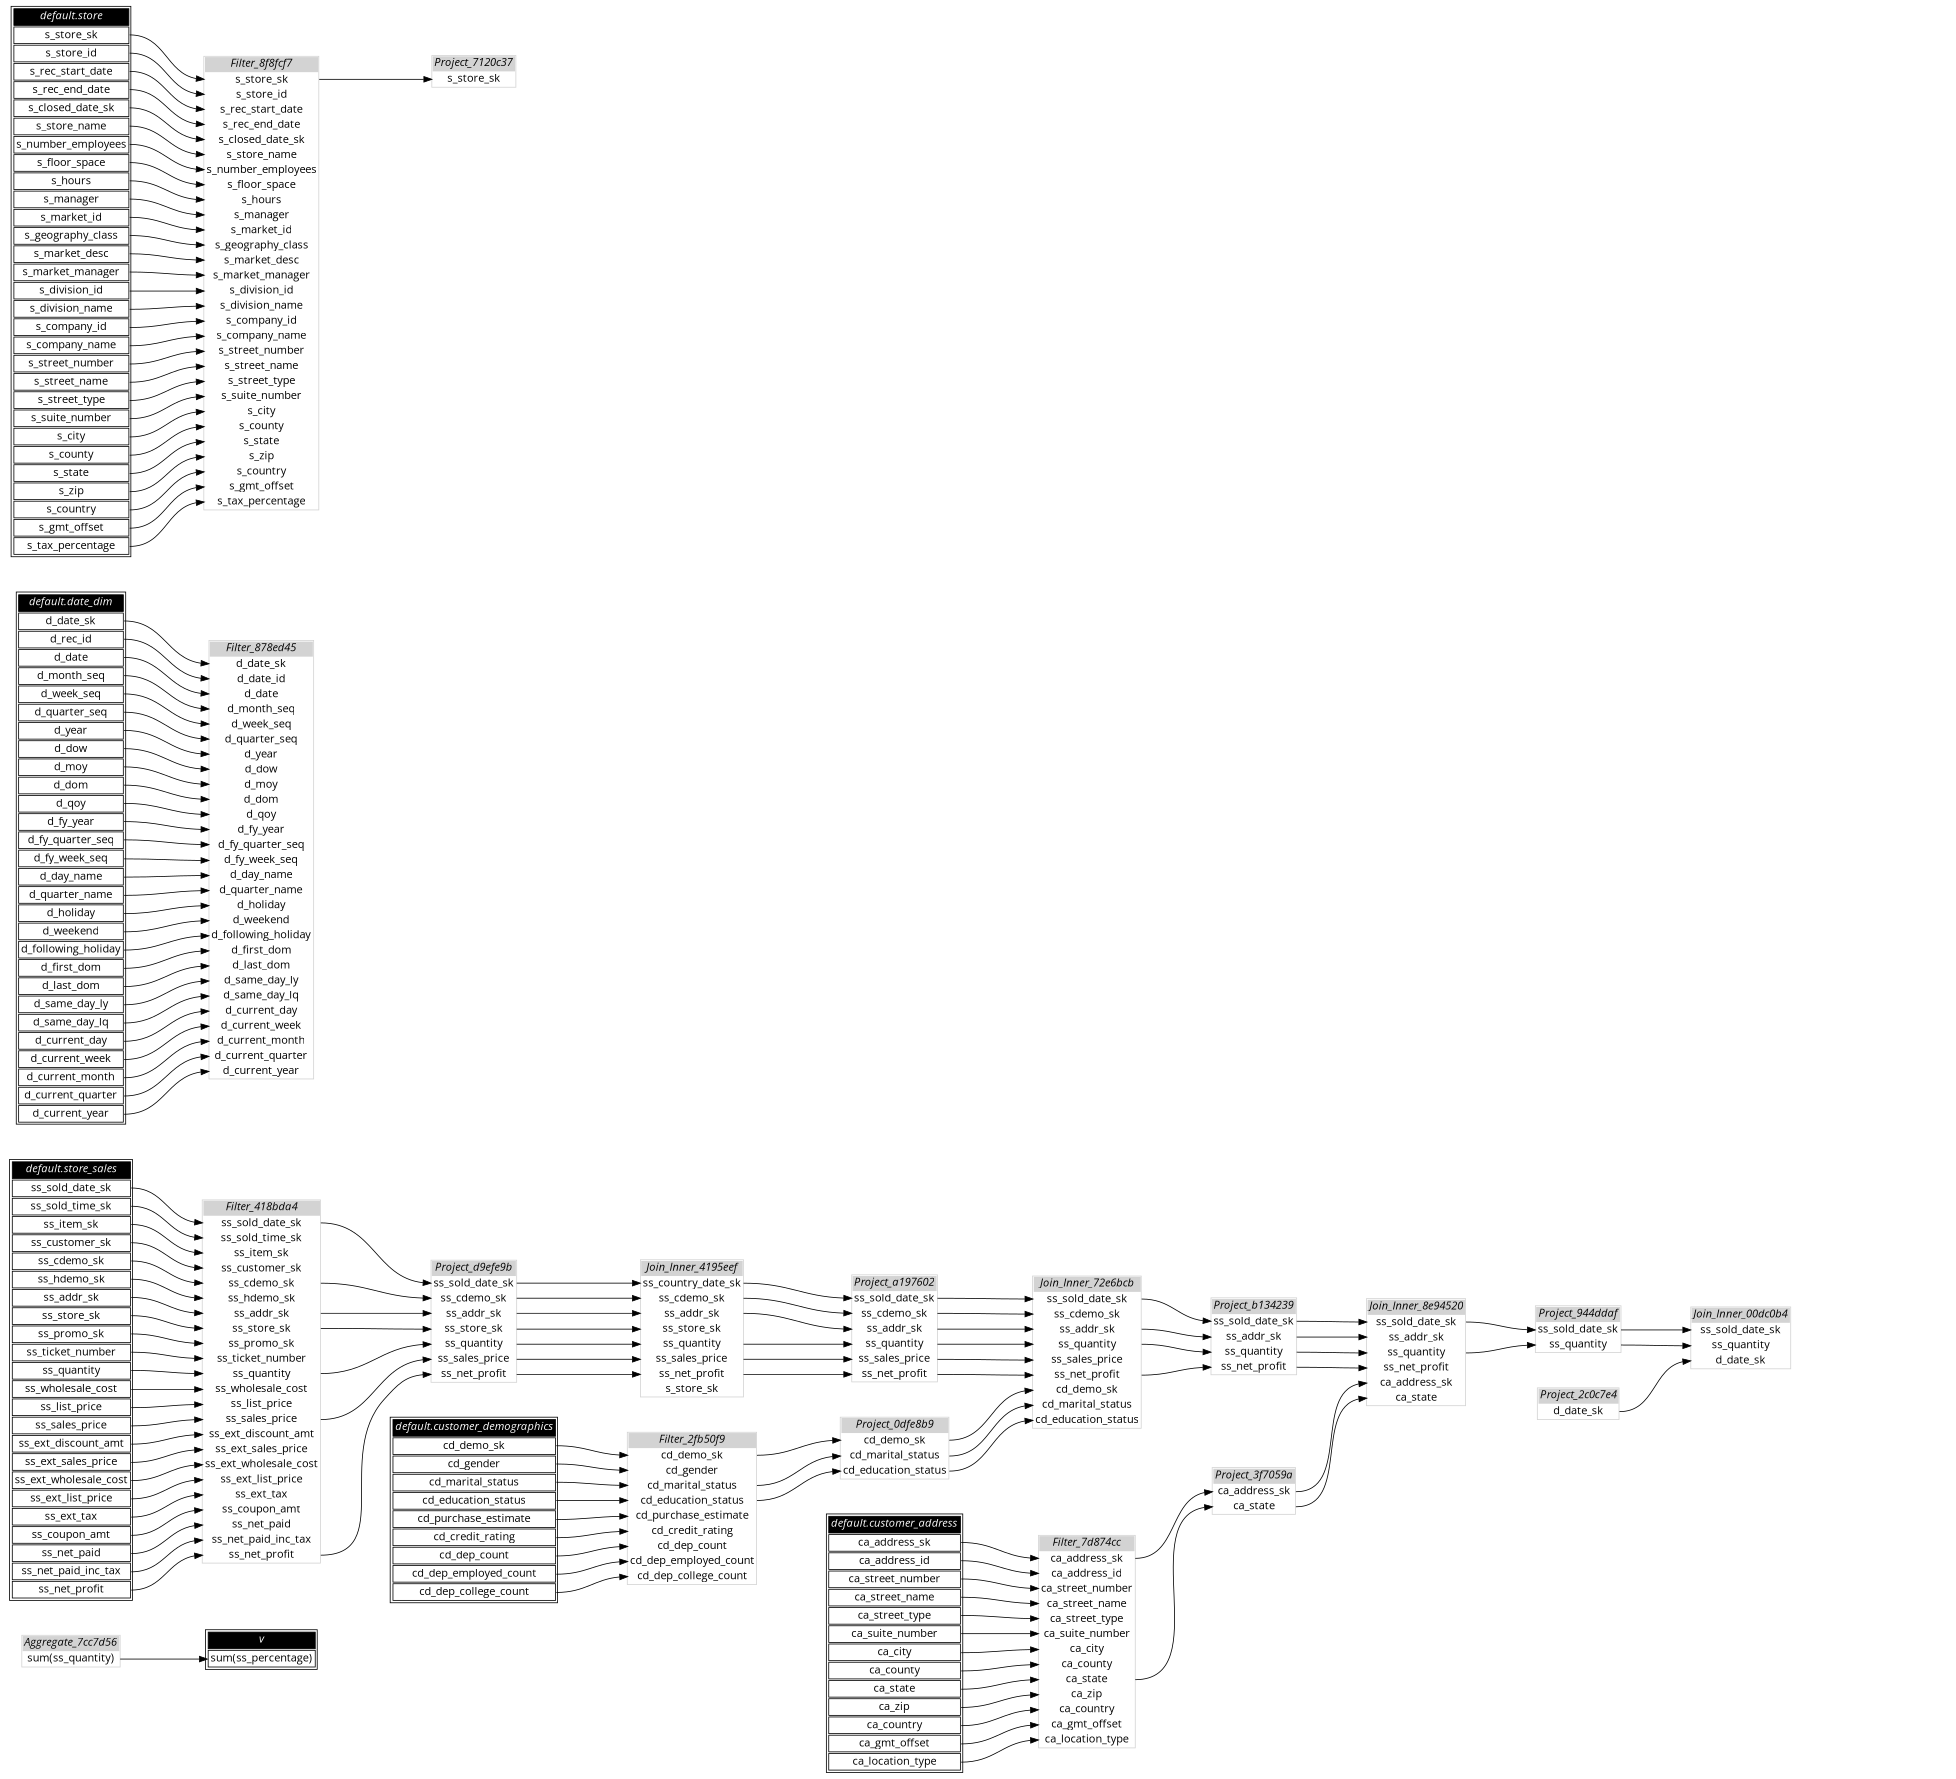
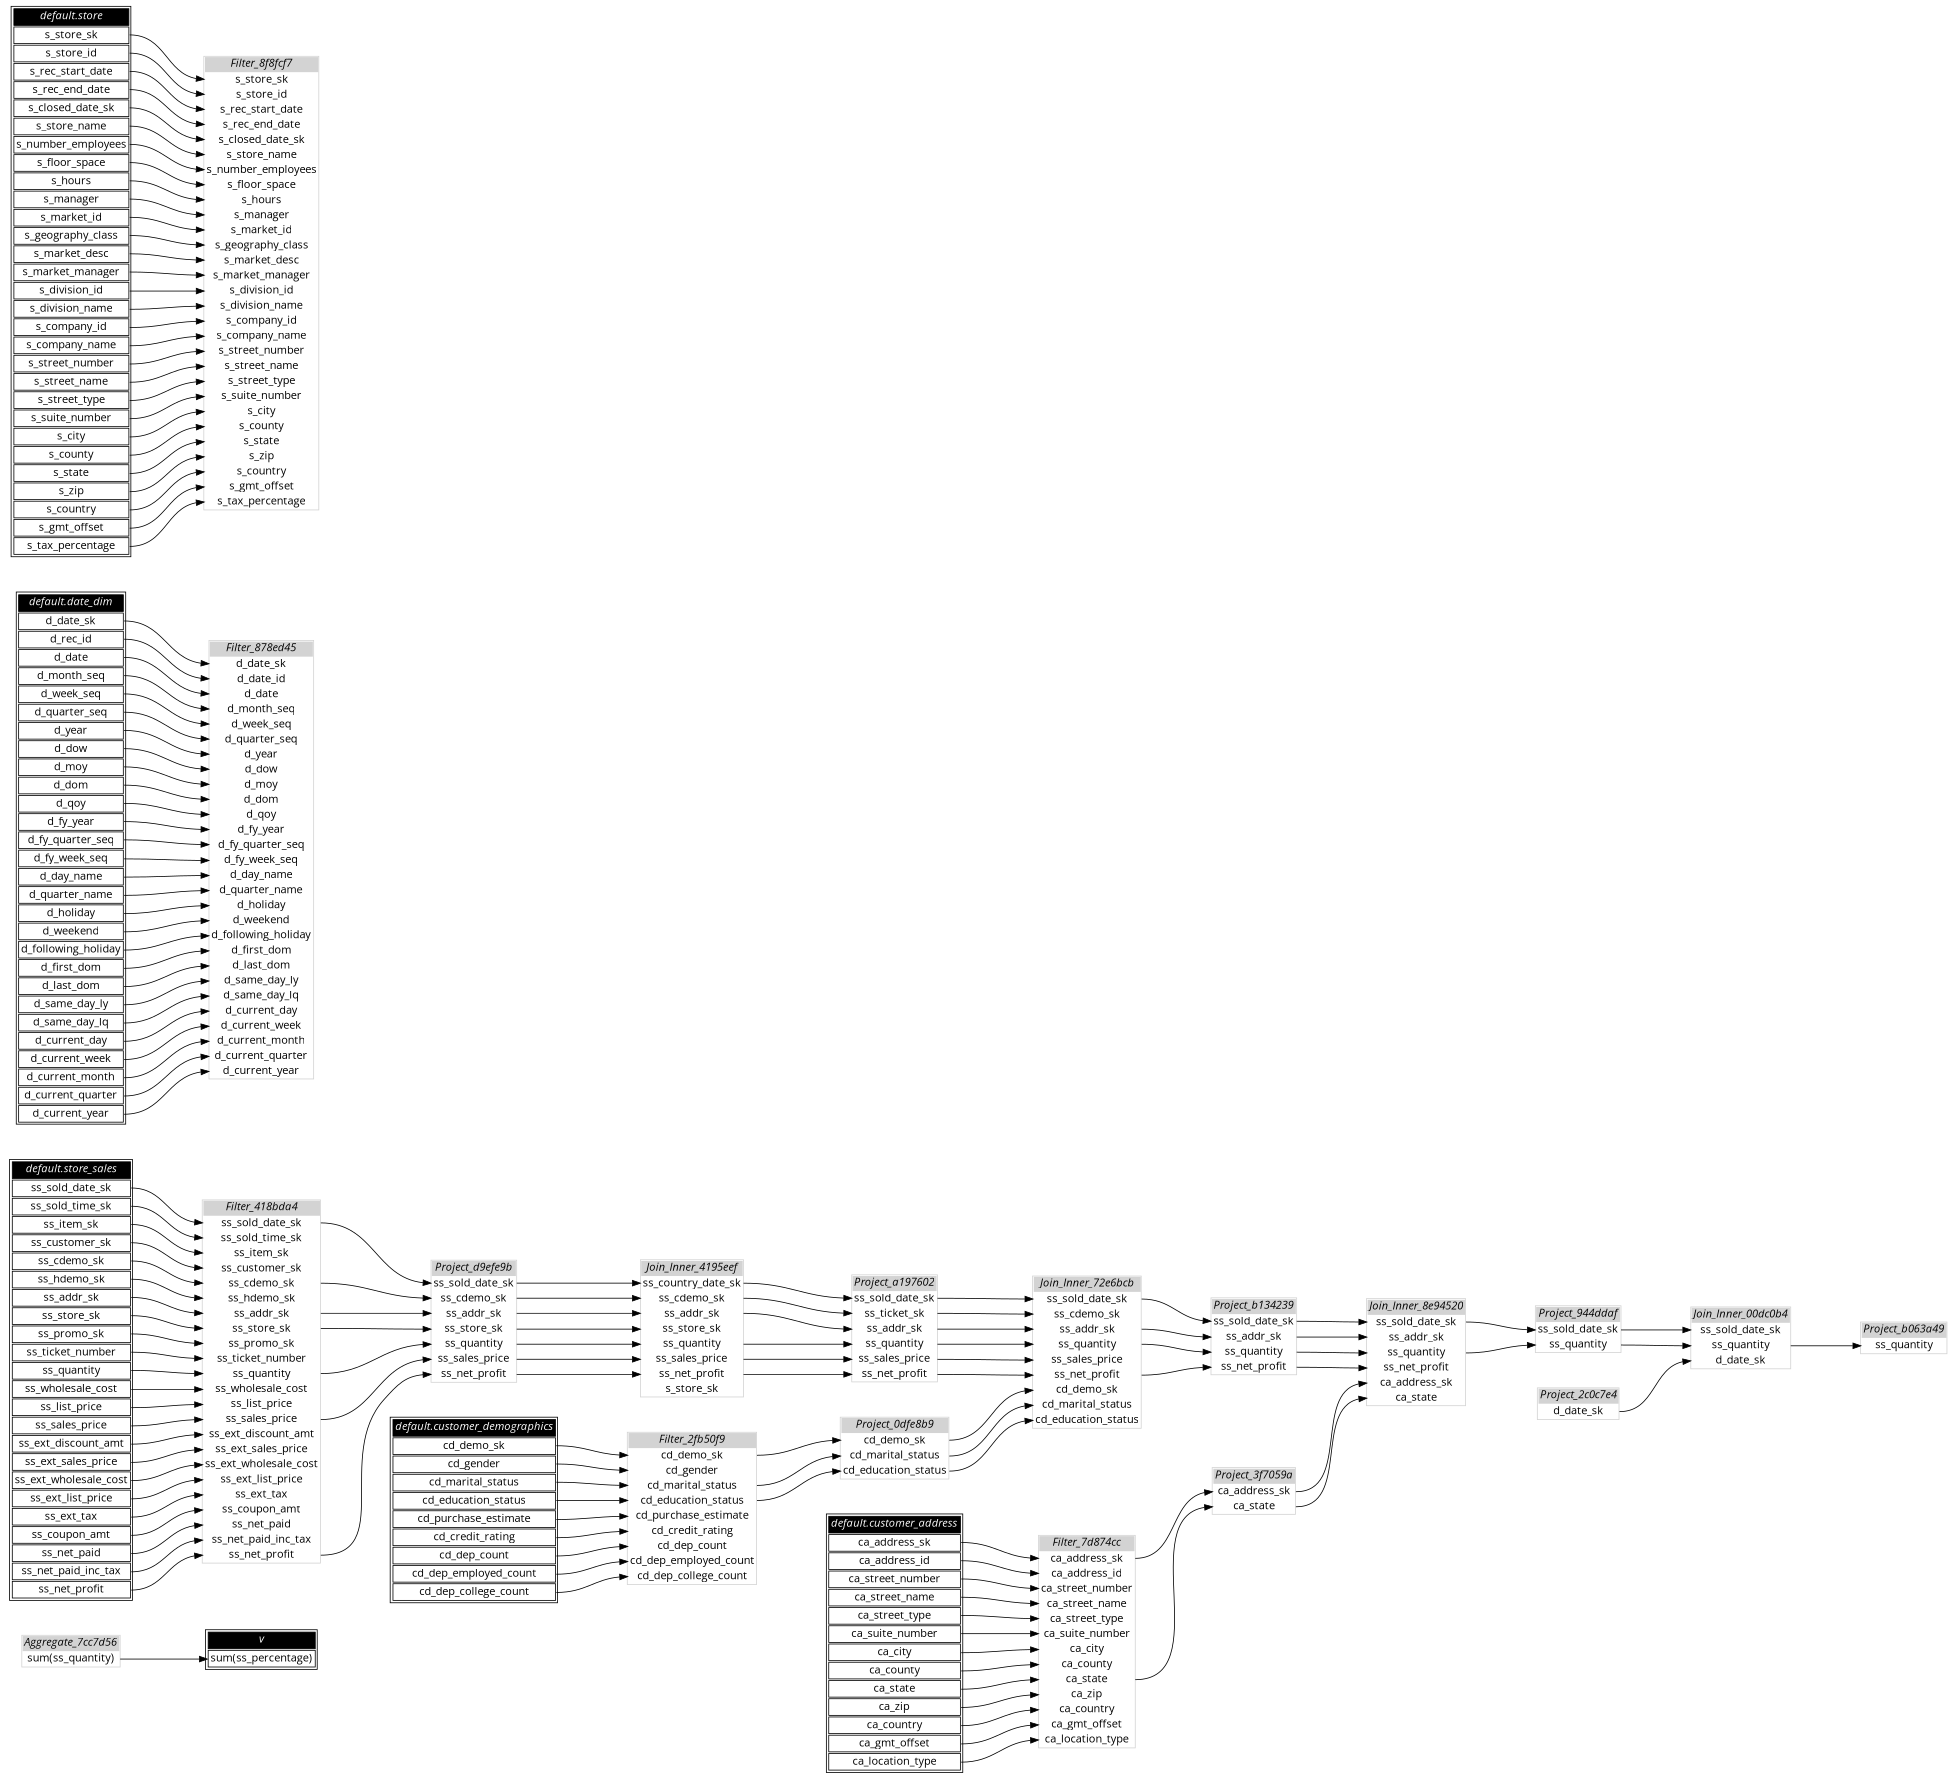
node "Project_7120c37": removed
node "Project_a197602": text "ss_cdemo_sk" -> "ss_ticket_sk"
node "Project_b063a49": added
